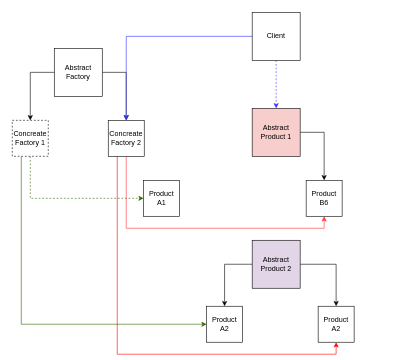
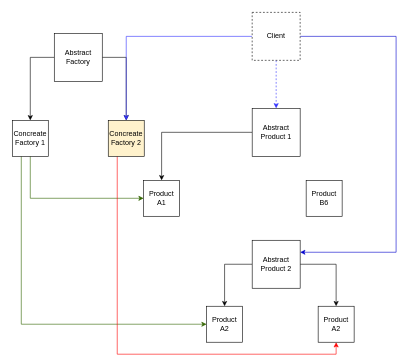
node "Client": style solid -> dashed
edge "Client" -> "Abstract Product 2": added
node "Abstract Factory": moved (78, 72) -> (78, 57)
node "Abstract Product 1": fillcolor #f8cecc -> #ffffff
edge "Abstract Product 1" -> "Product B6": removed
node "Concreate Factory 1": style dashed -> solid
node "Concreate Factory 2": fillcolor #ffffff -> #fff2cc
edge "Abstract Product 1" -> "Product A1": added
edge "Concreate Factory 2" -> "Product B6": removed
edge "Concreate Factory 1" -> "Product A1": style dashed -> solid
node "Abstract Product 2": fillcolor #e1d5e7 -> #ffffff
